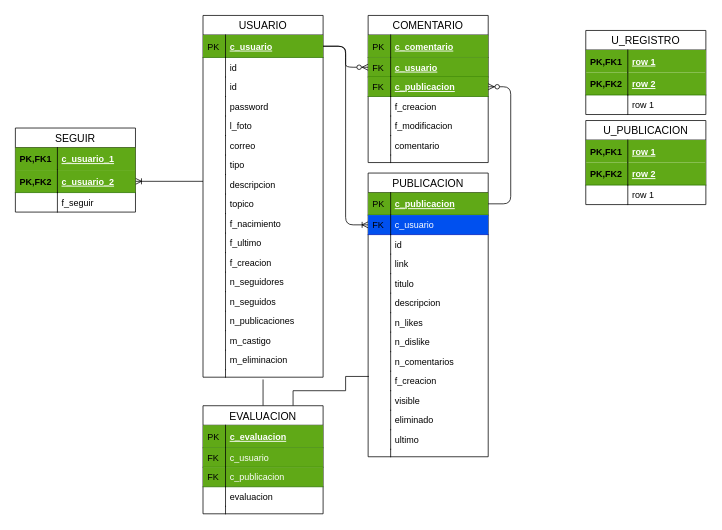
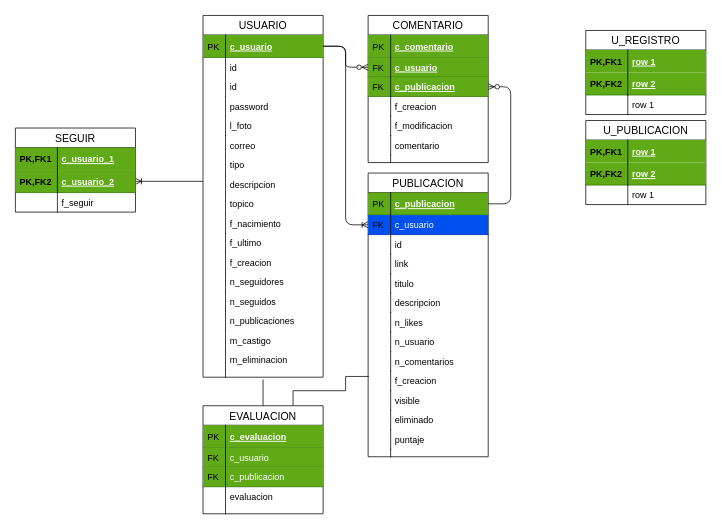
node "n_dislike": label "n_dislike" -> "n_usuario"
node "ultimo": label "ultimo" -> "puntaje"
